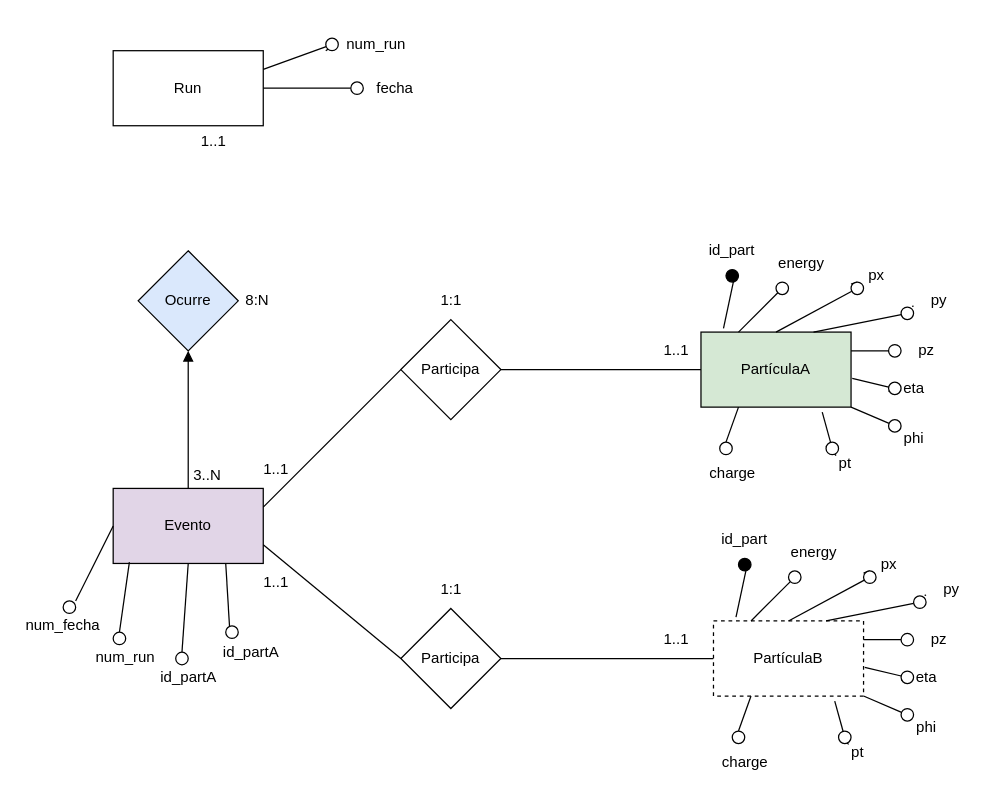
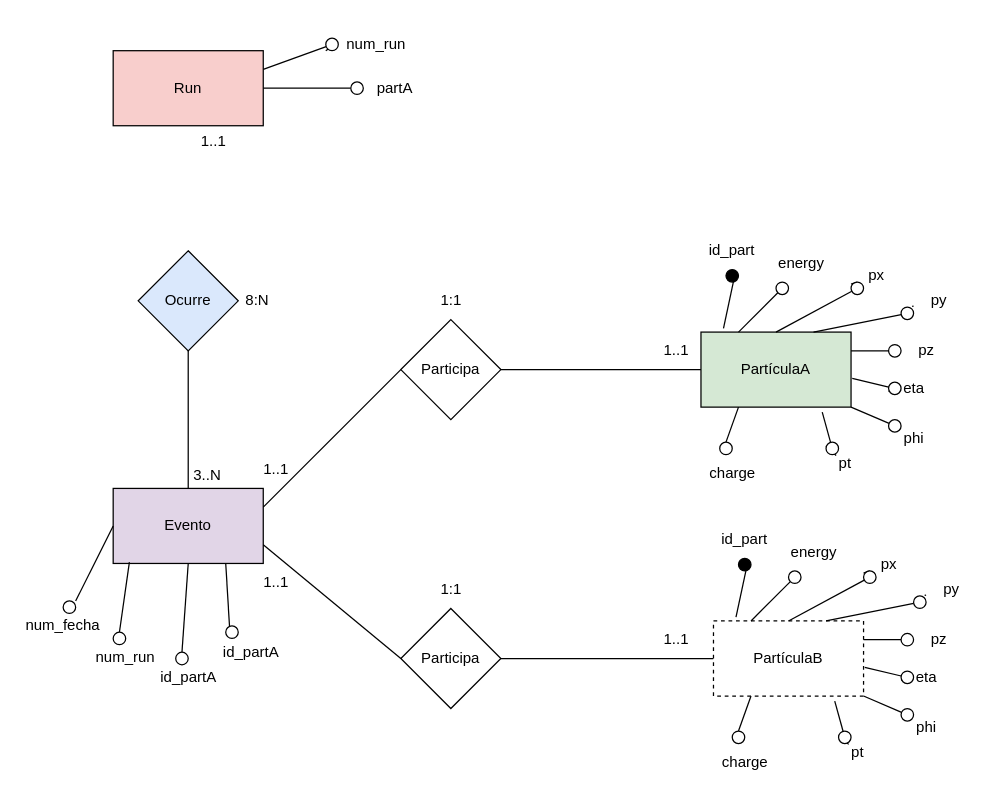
node "Run": fillcolor #ffffff -> #f8cecc
node "fecha": label "fecha" -> "partA"
edge "Evento" -> "Ocurre": arrowhead block -> none
